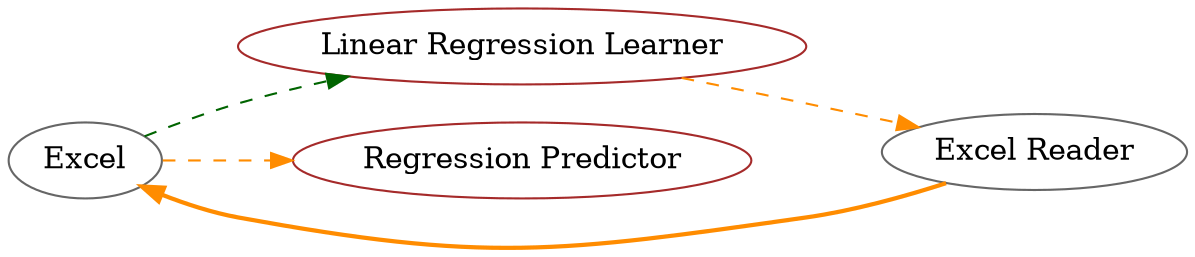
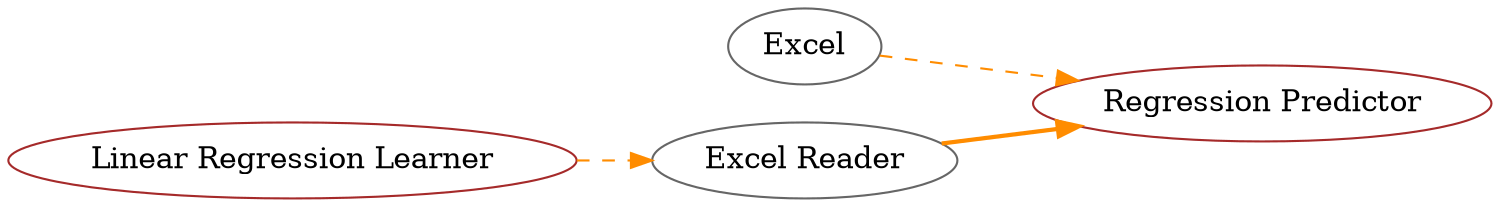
edge "Excel" -> "Linear Regression Learner": removed
edge "Excel Reader" -> "Excel": now "Excel Reader" -> "Regression Predictor"
